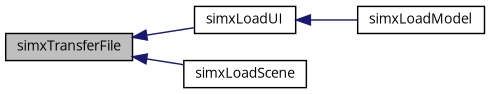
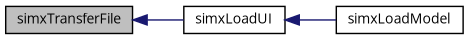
node "simxLoadScene": removed
